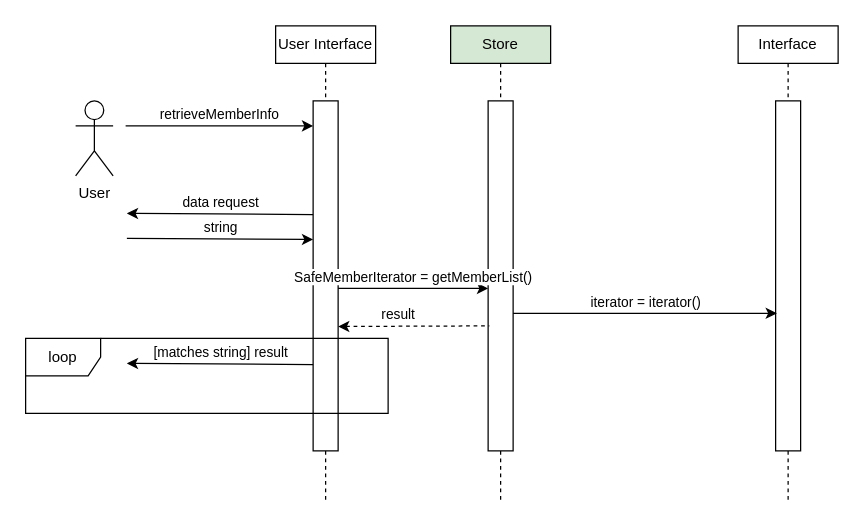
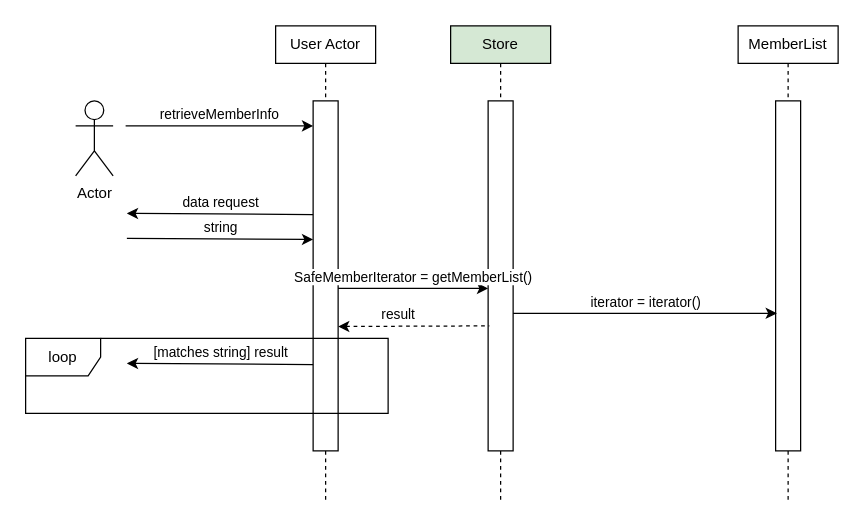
node "User Interface": label "User Interface" -> "User Actor"
node "Interface": label "Interface" -> "MemberList"
node "User": label "User" -> "Actor"
